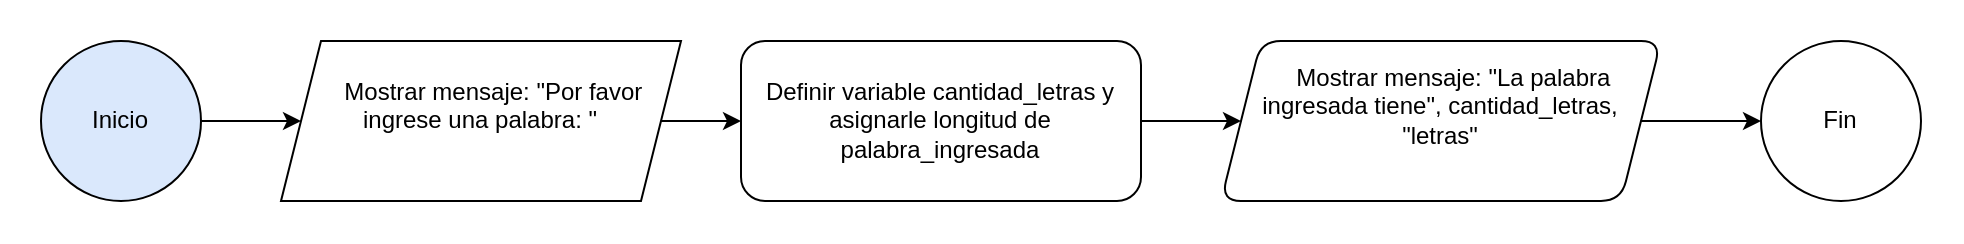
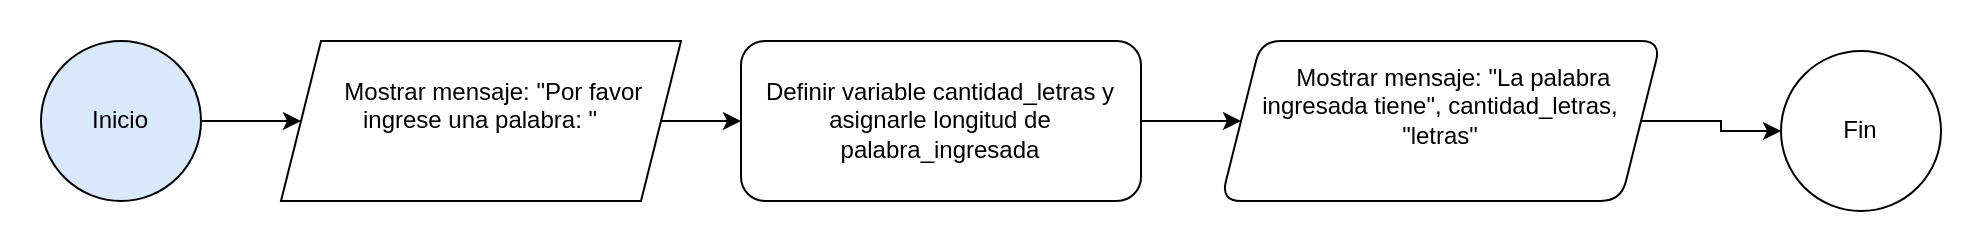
node "Fin": moved (1841, 121) -> (1861, 131)
